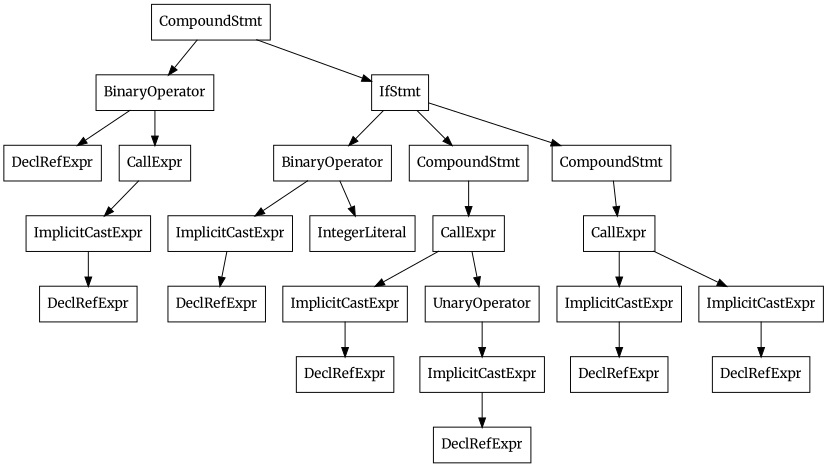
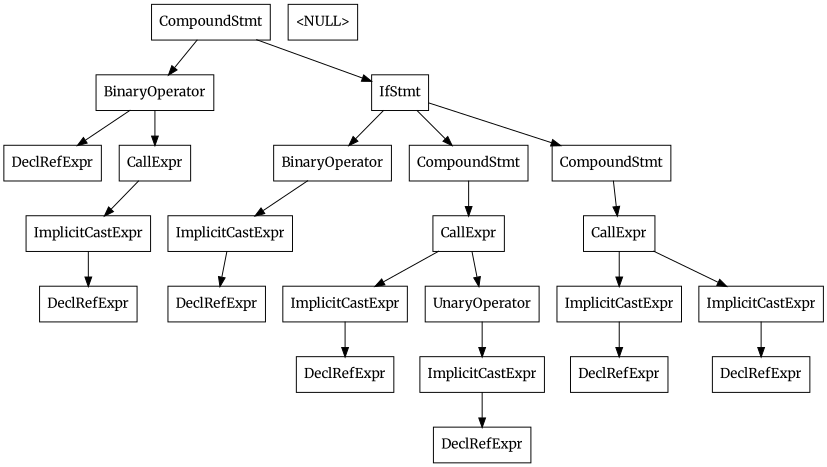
node "<NULL>": added
node "IntegerLiteral": removed
